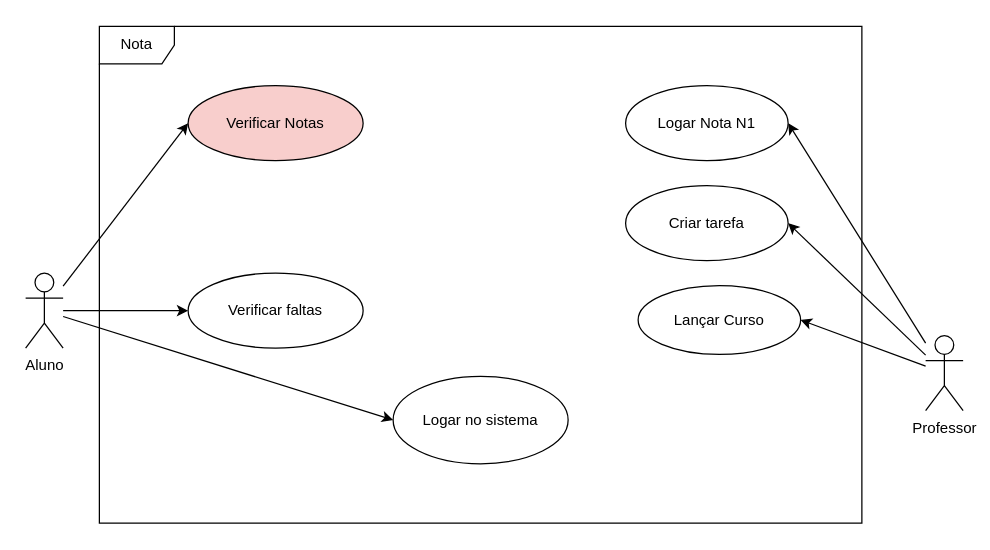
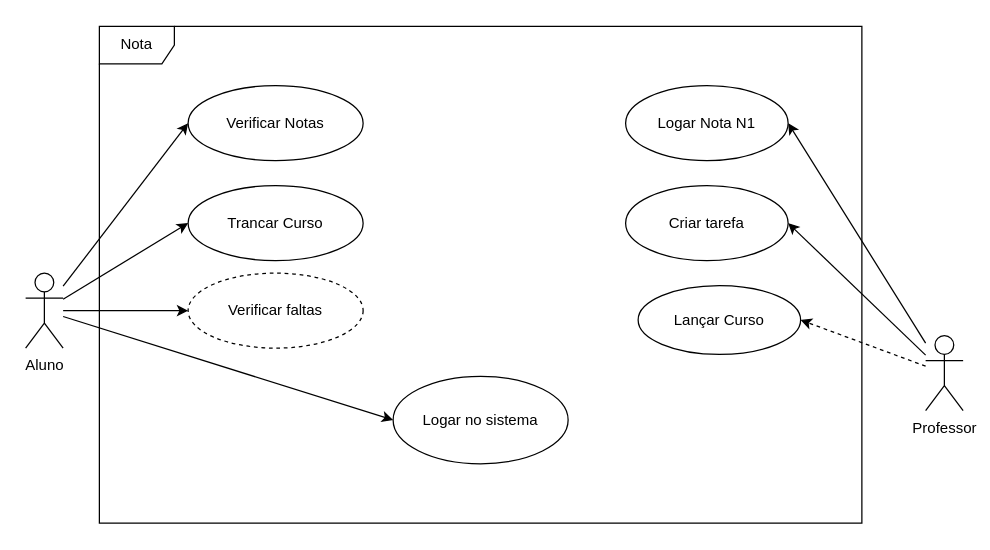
node "Verificar Notas": fillcolor #f8cecc -> #ffffff
node "Trancar Curso": added
edge "Aluno" -> "Trancar Curso": added
node "Verificar faltas": style solid -> dashed
edge "Professor" -> "Lançar Curso": style solid -> dashed
